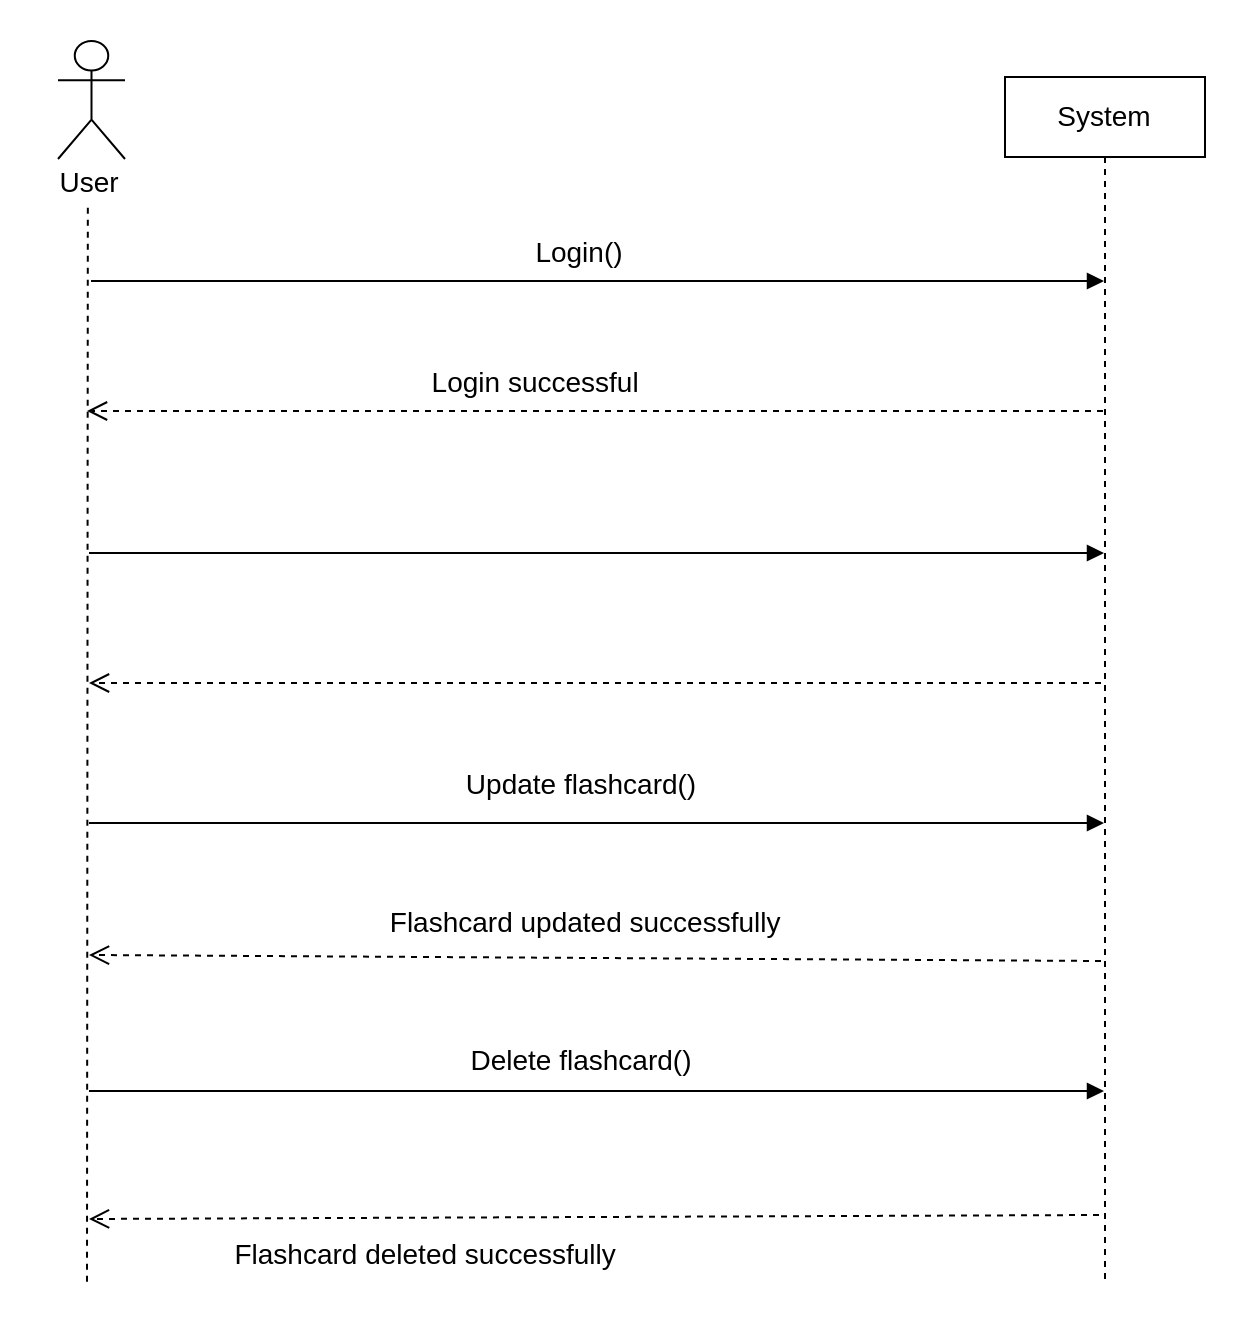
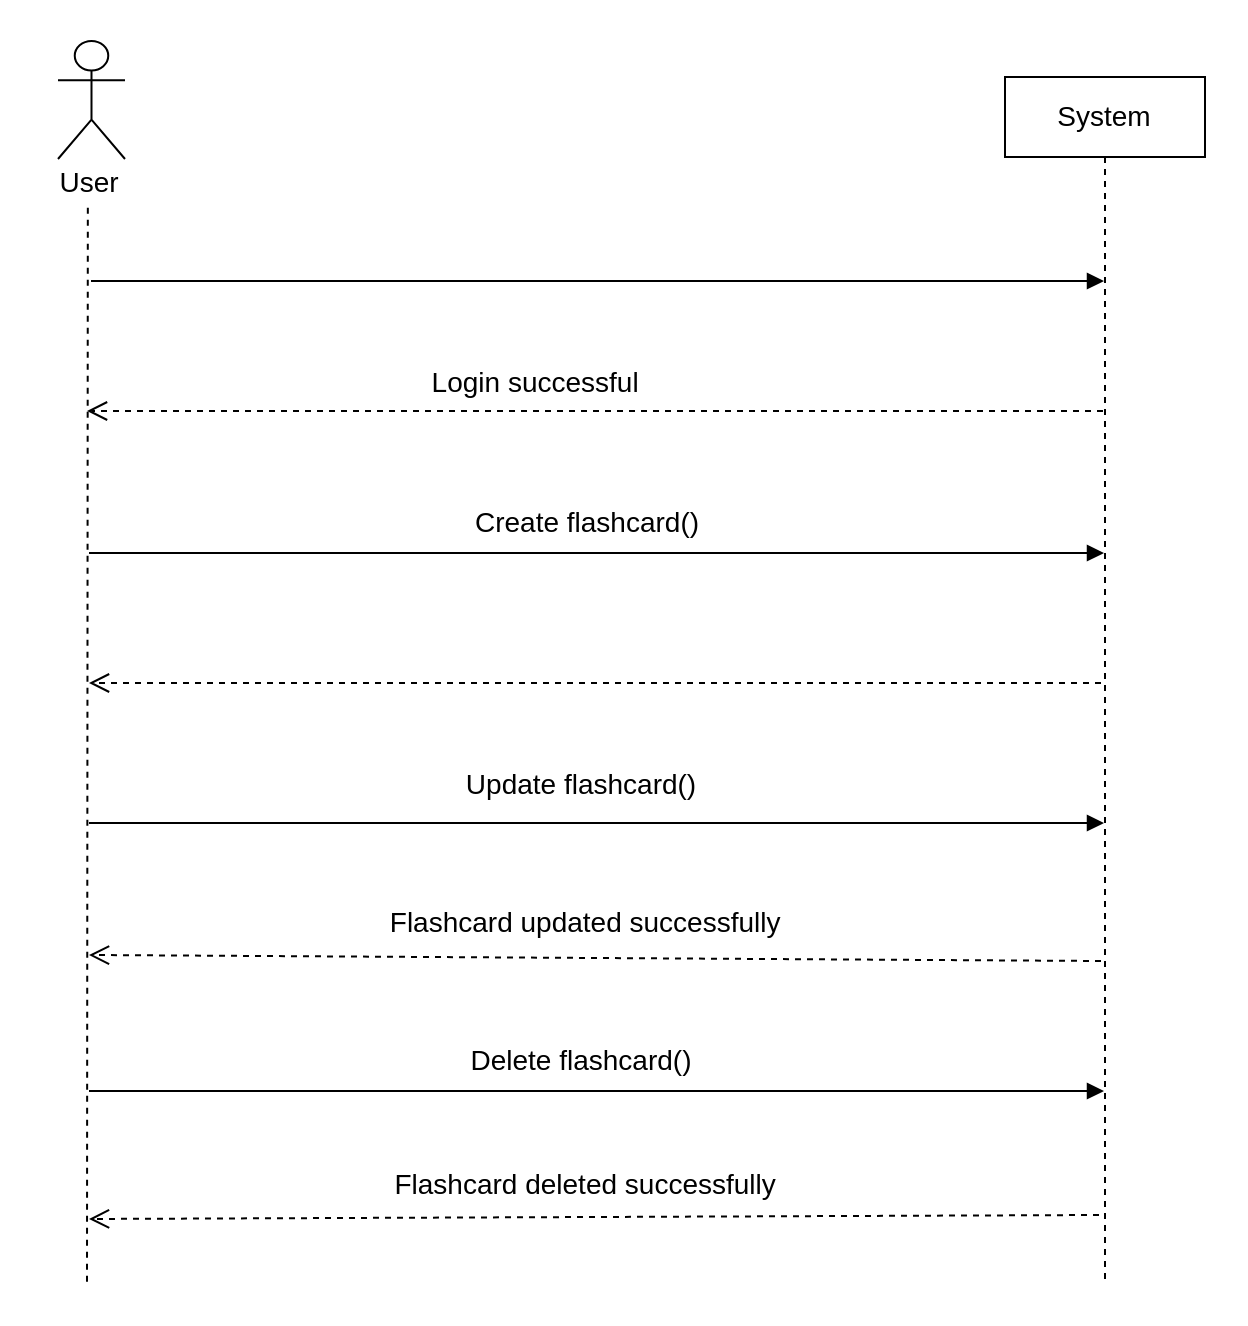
node "Login()": removed
node "Create flashcard()": added
node "Flashcard deleted successfully": moved (428, 1254) -> (588, 1184)
